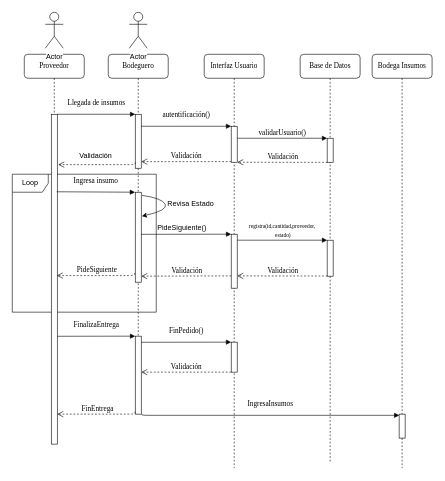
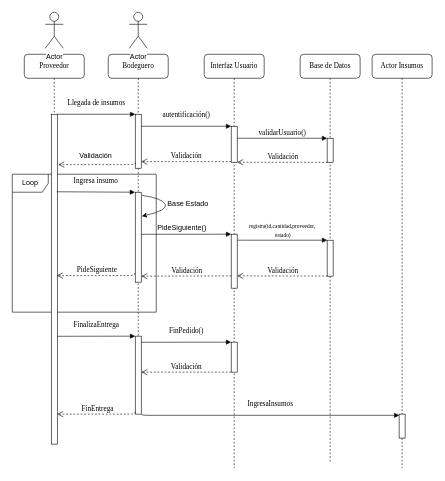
node "Bodega Insumos": label "Bodega Insumos" -> "Actor Insumos"
node "Revisa Estado": label "Revisa Estado" -> "Base Estado"
